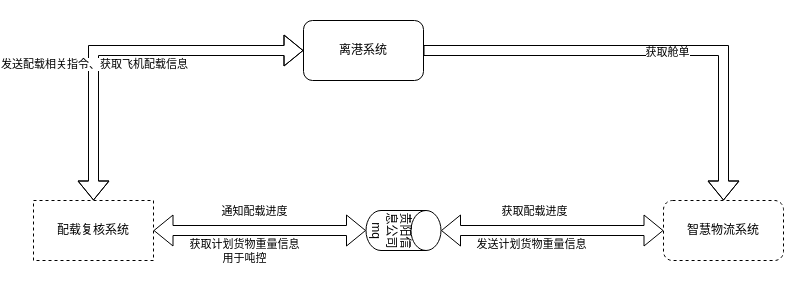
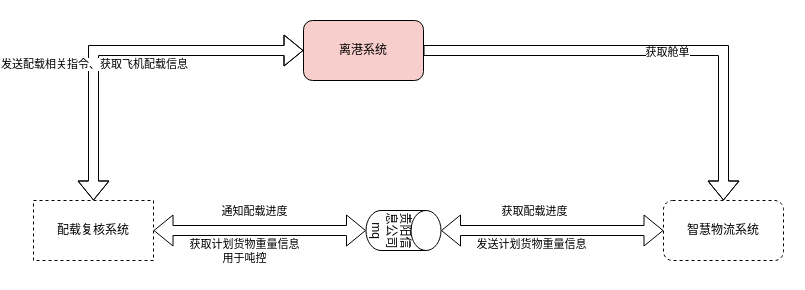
node "离港系统": fillcolor #ffffff -> #f8cecc
